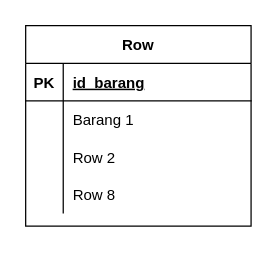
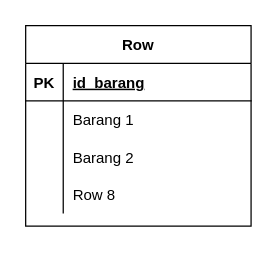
node "Row 2": label "Row 2" -> "Barang 2"
